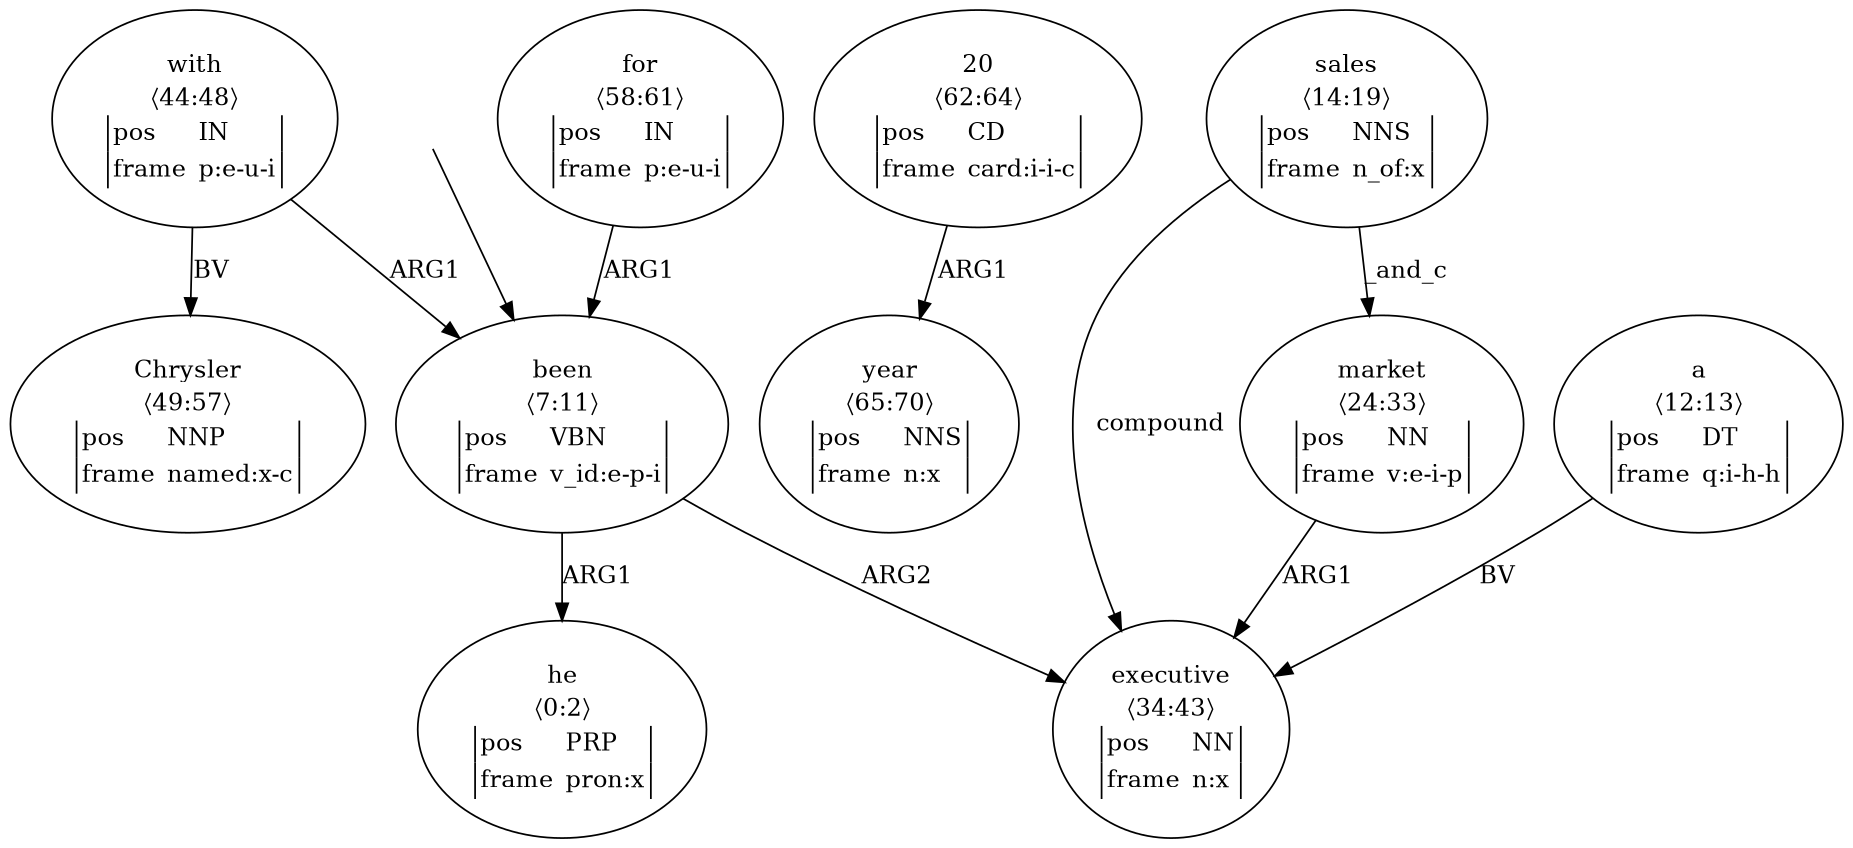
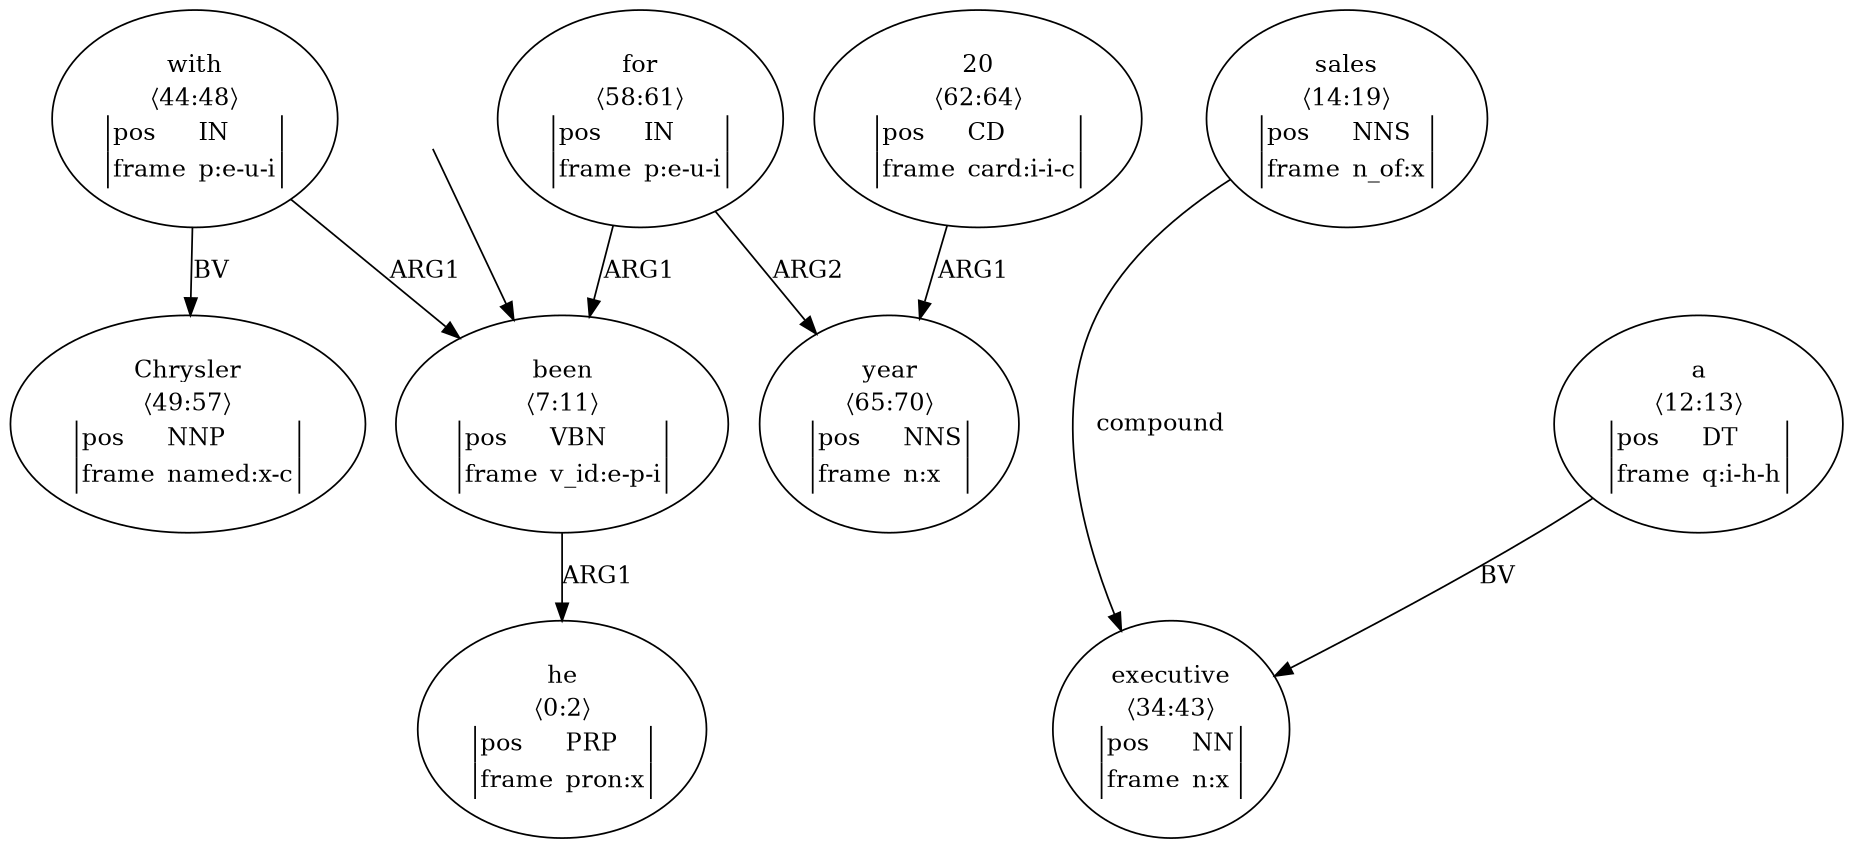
edge "for" -> "year": added, label "ARG2"
node "market": removed
edge "been" -> "executive": removed, label "ARG2"
